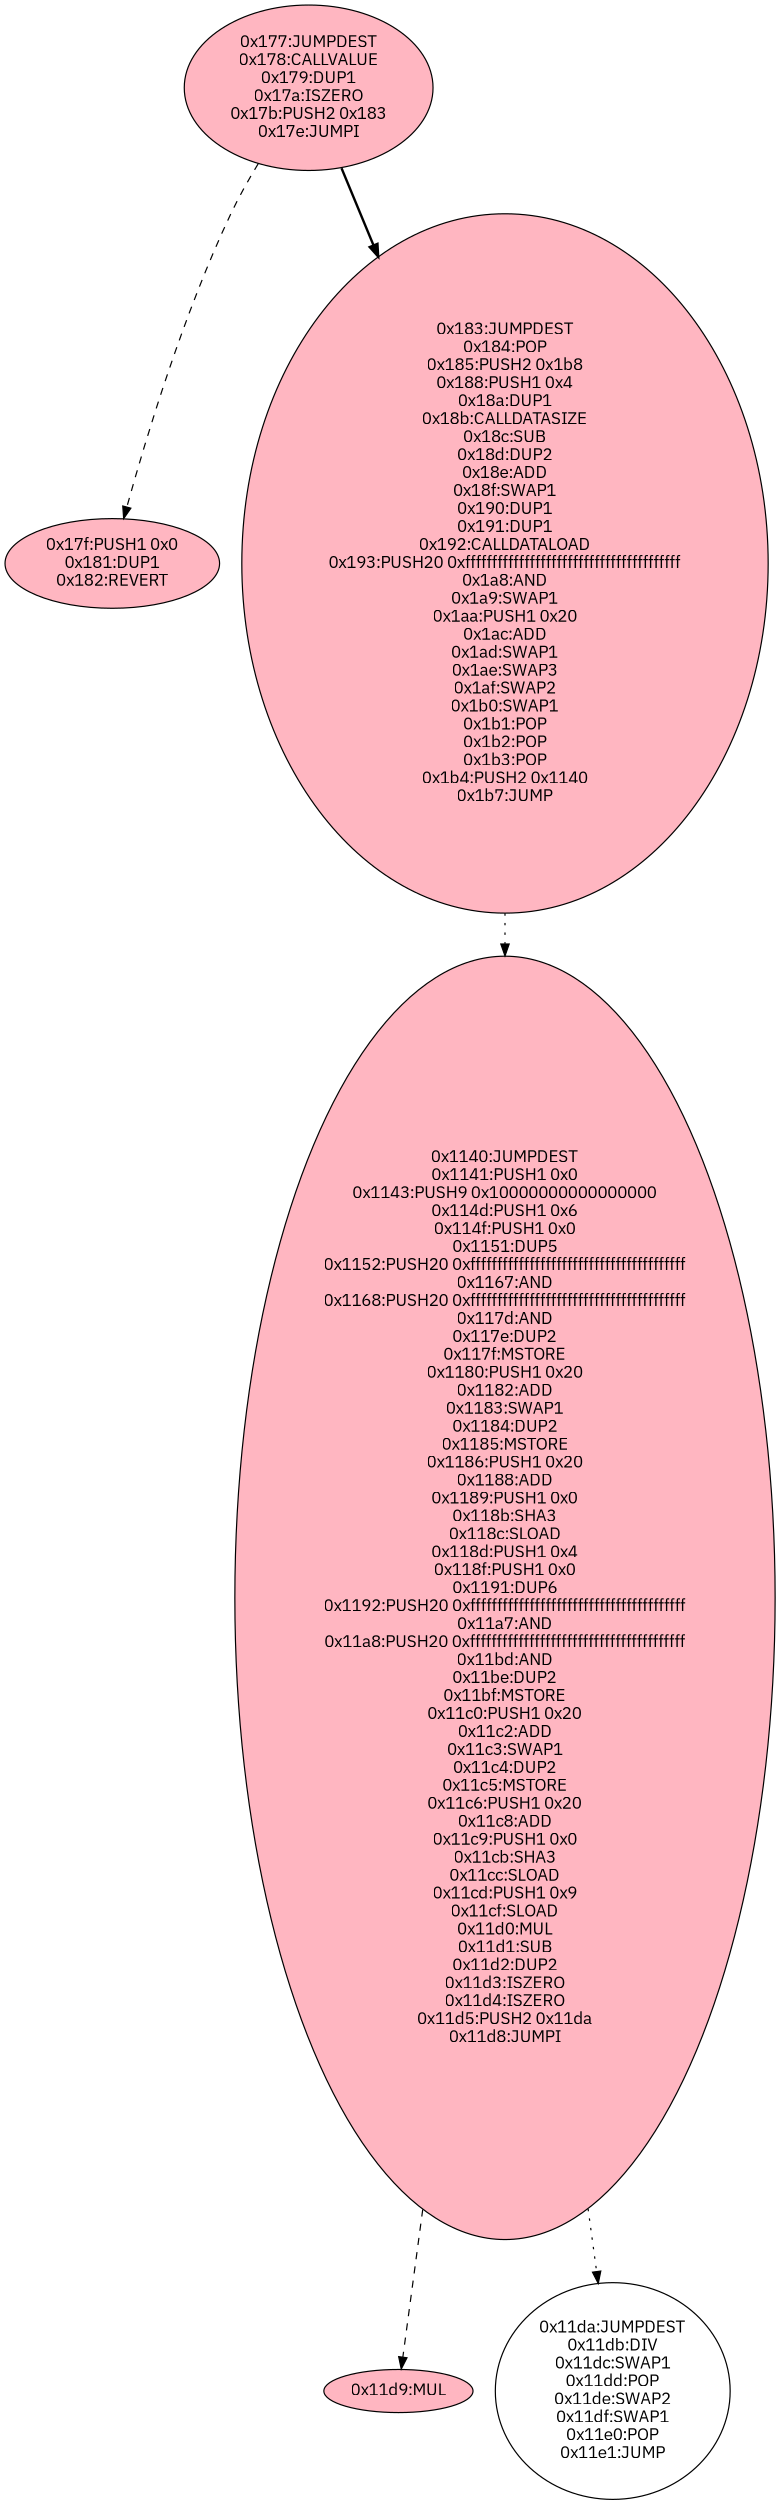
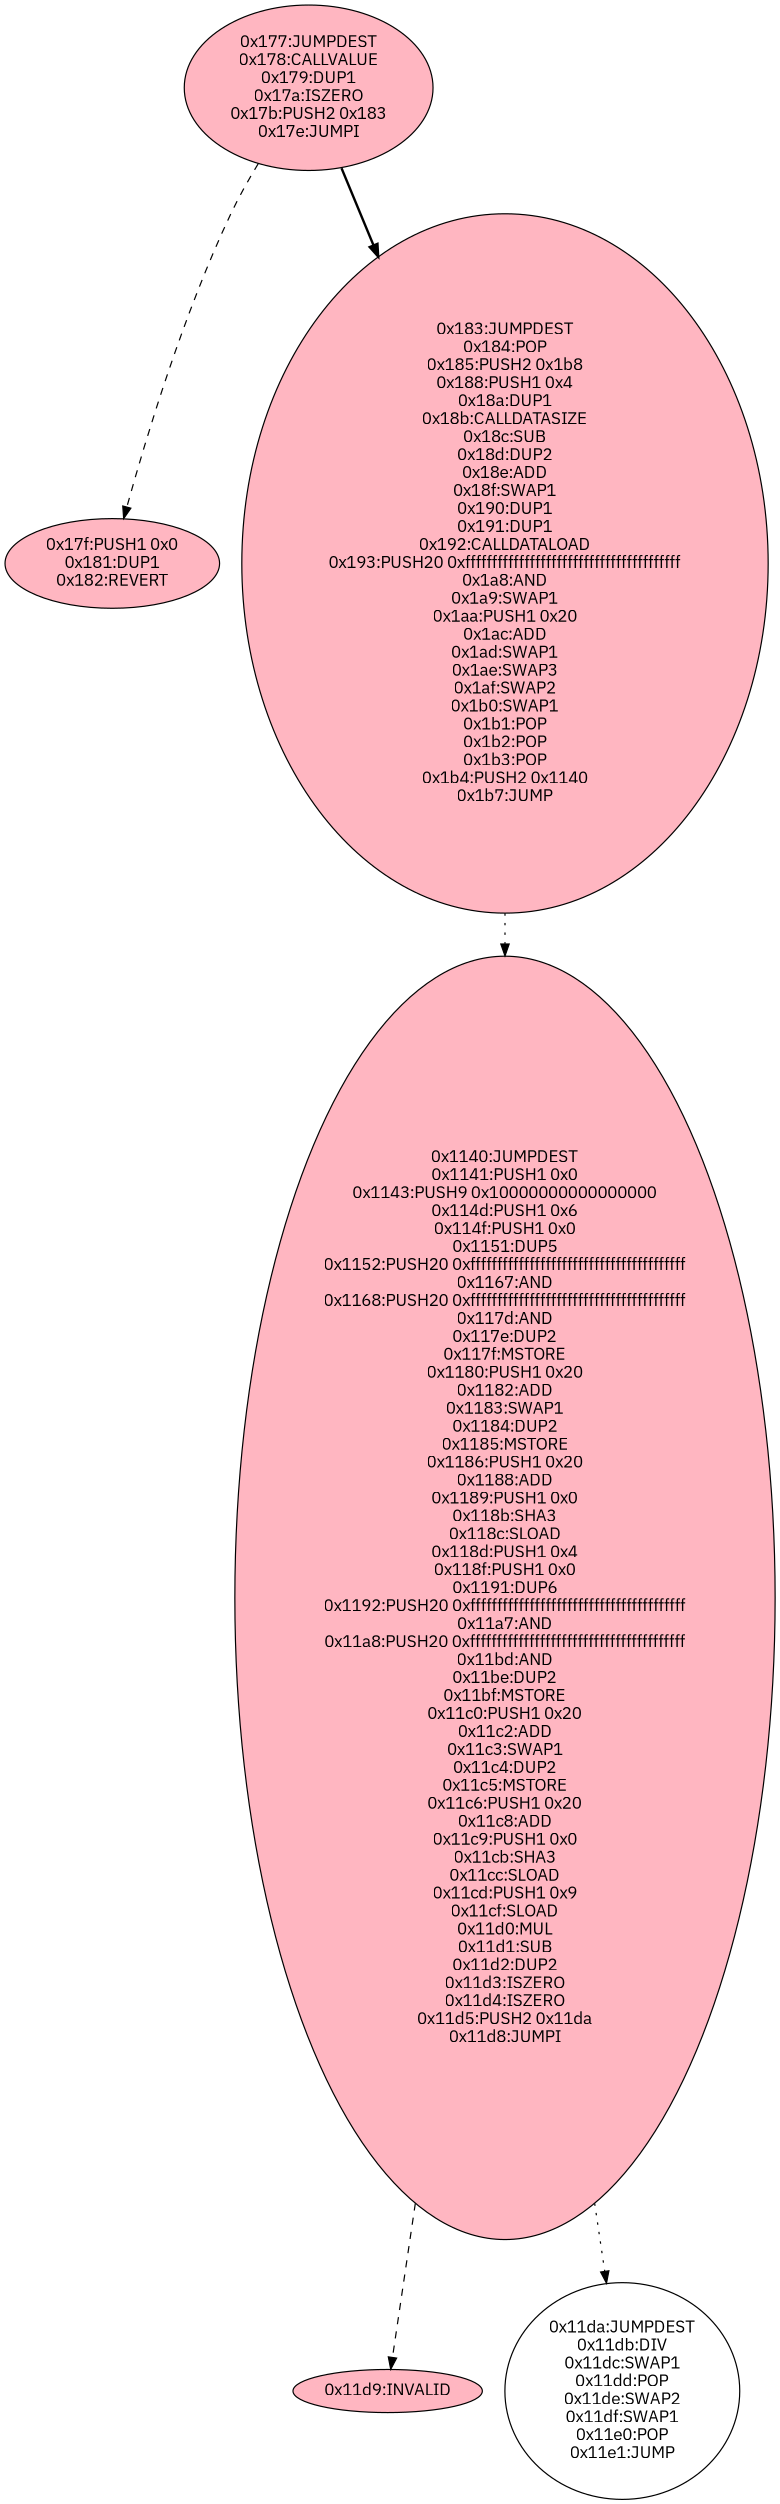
node "0x11d9:MUL": label "0x11d9:MUL" -> "0x11d9:INVALID"
